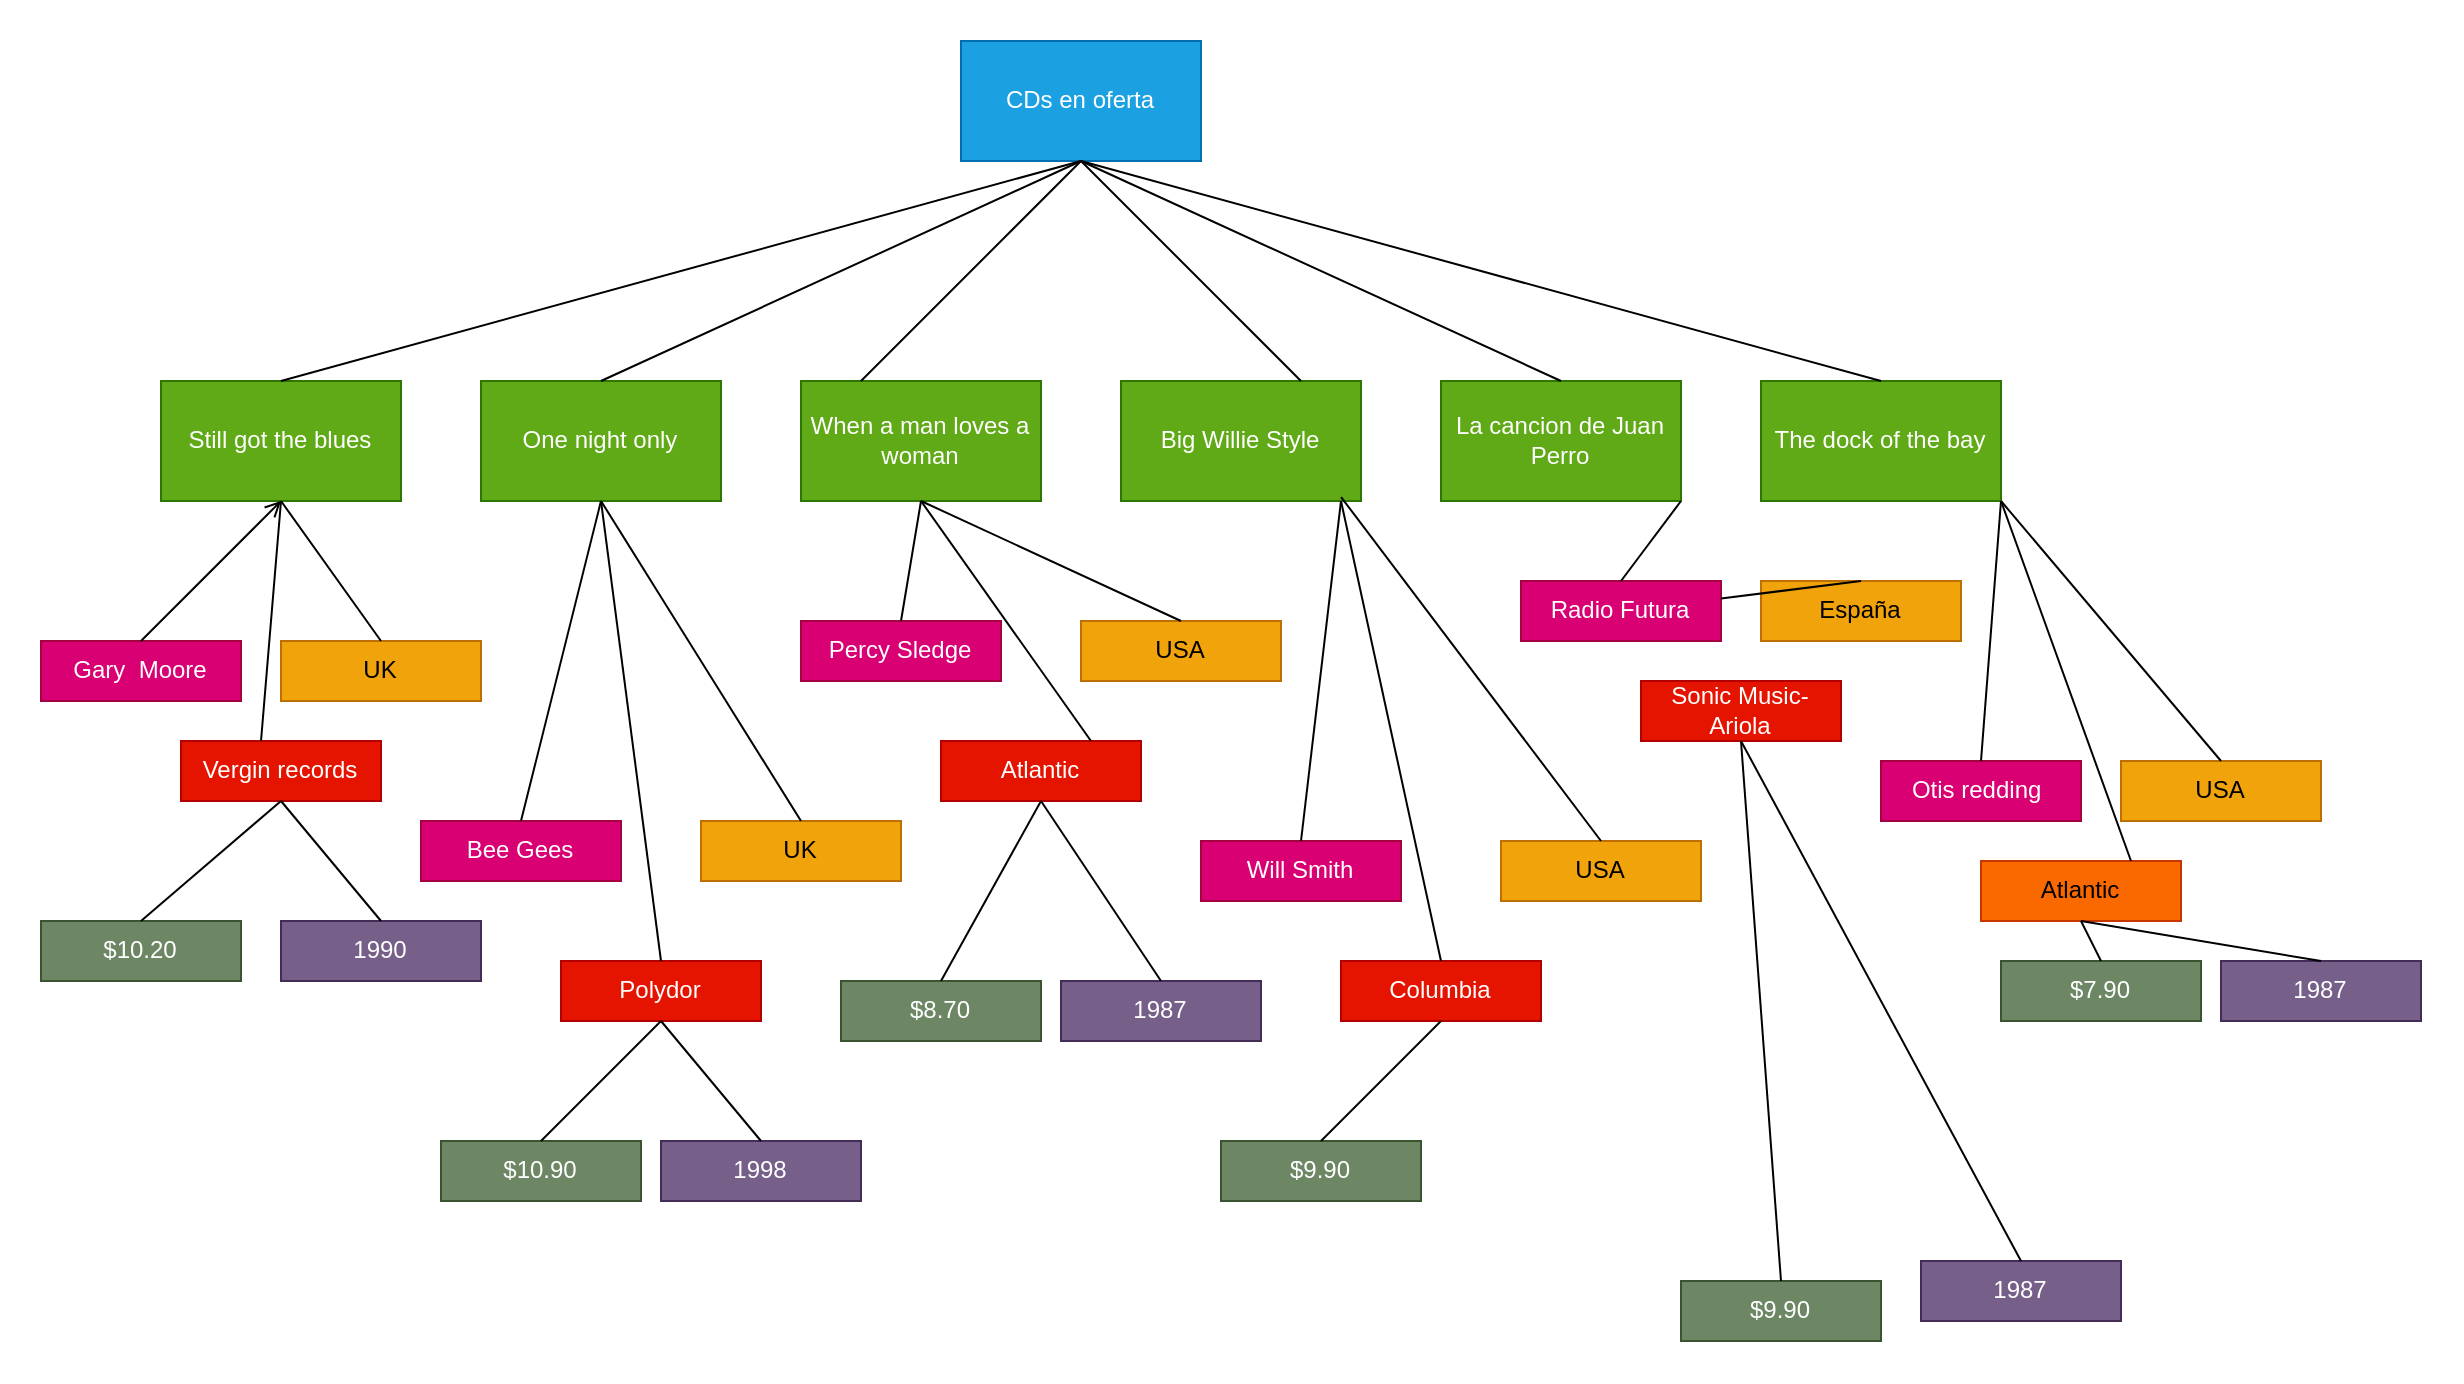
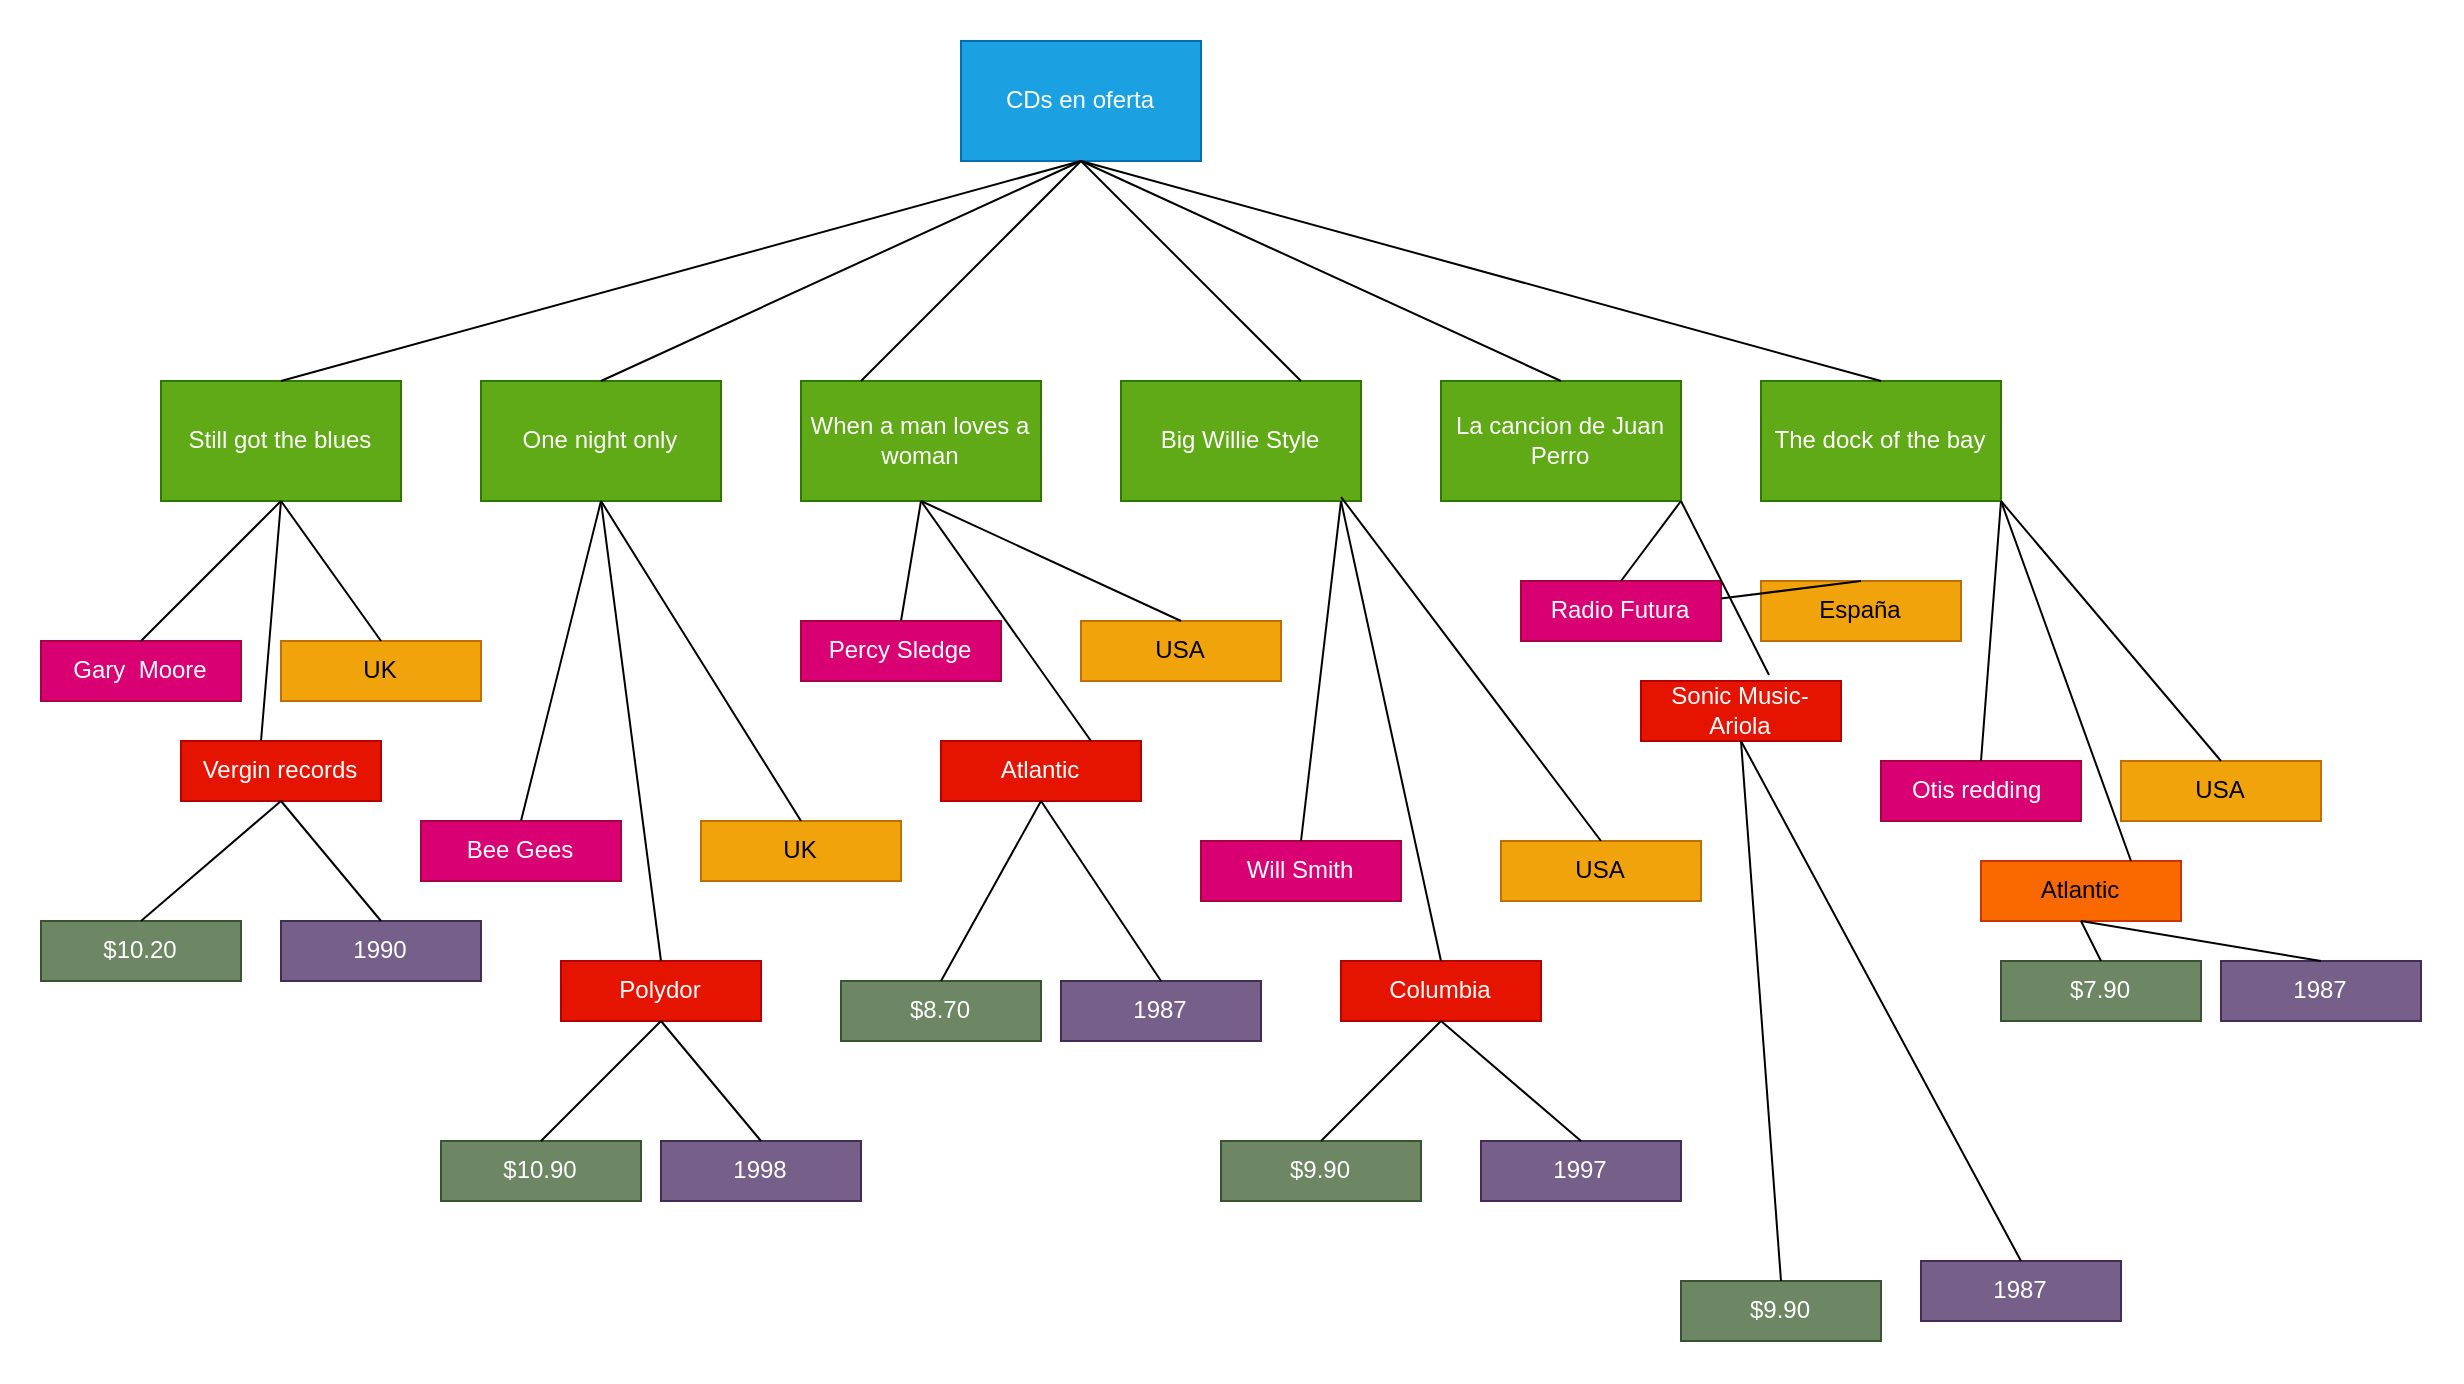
edge "Gary Moore" -> "Still got the blues": arrowhead open -> none
edge "La cancion de Juan Perro" -- "Sonic Music-Ariola": added
edge "Columbia" -- "1997": added
node "1997": added
